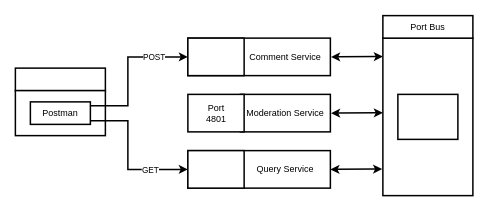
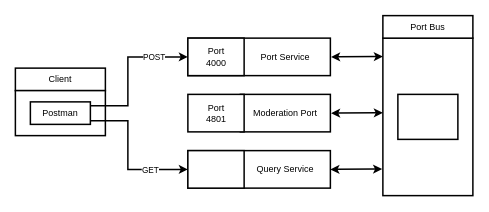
node "Port 4000": added
node "Comment Service": label "Comment Service" -> "Port Service"
node "Client": added
node "Moderation Service": label "Moderation Service" -> "Moderation Port"
